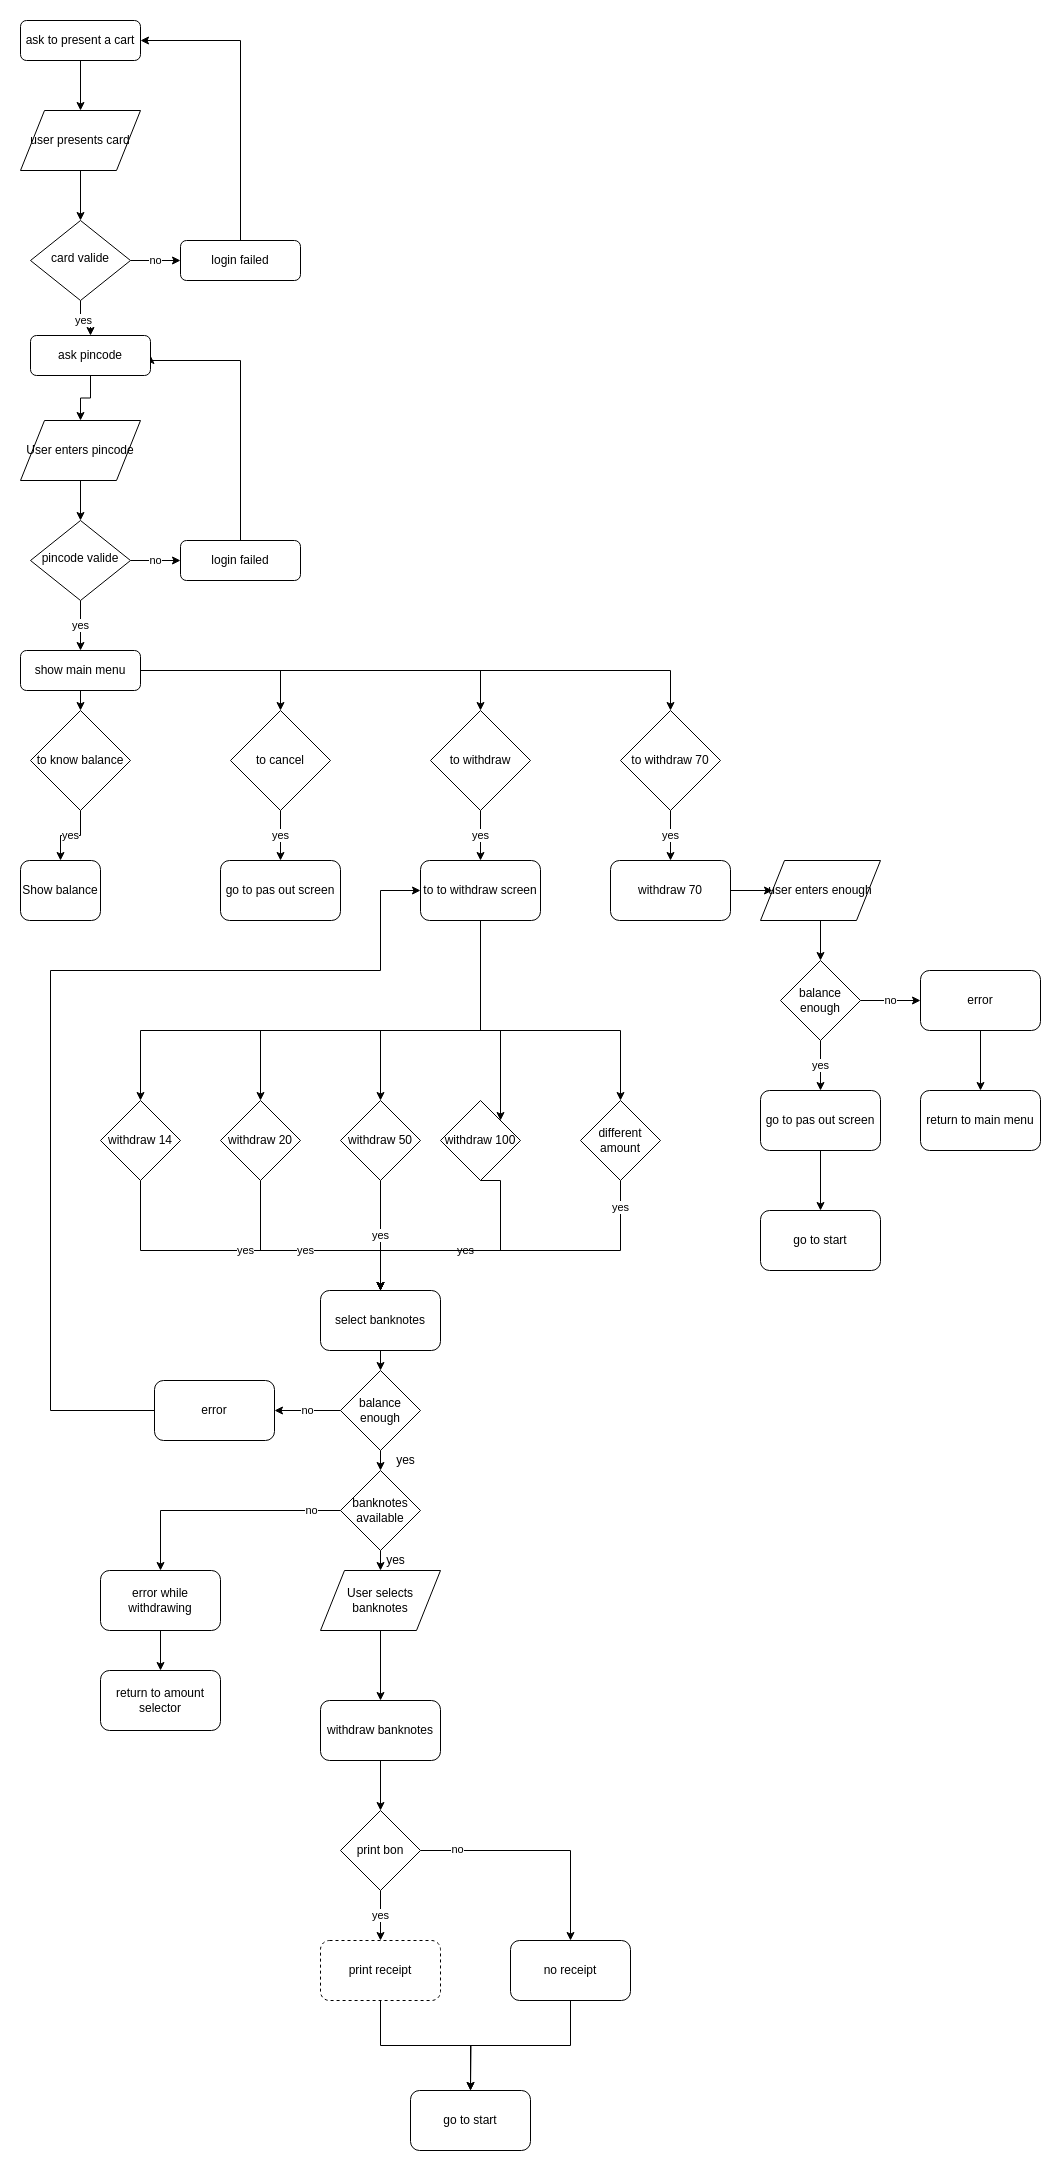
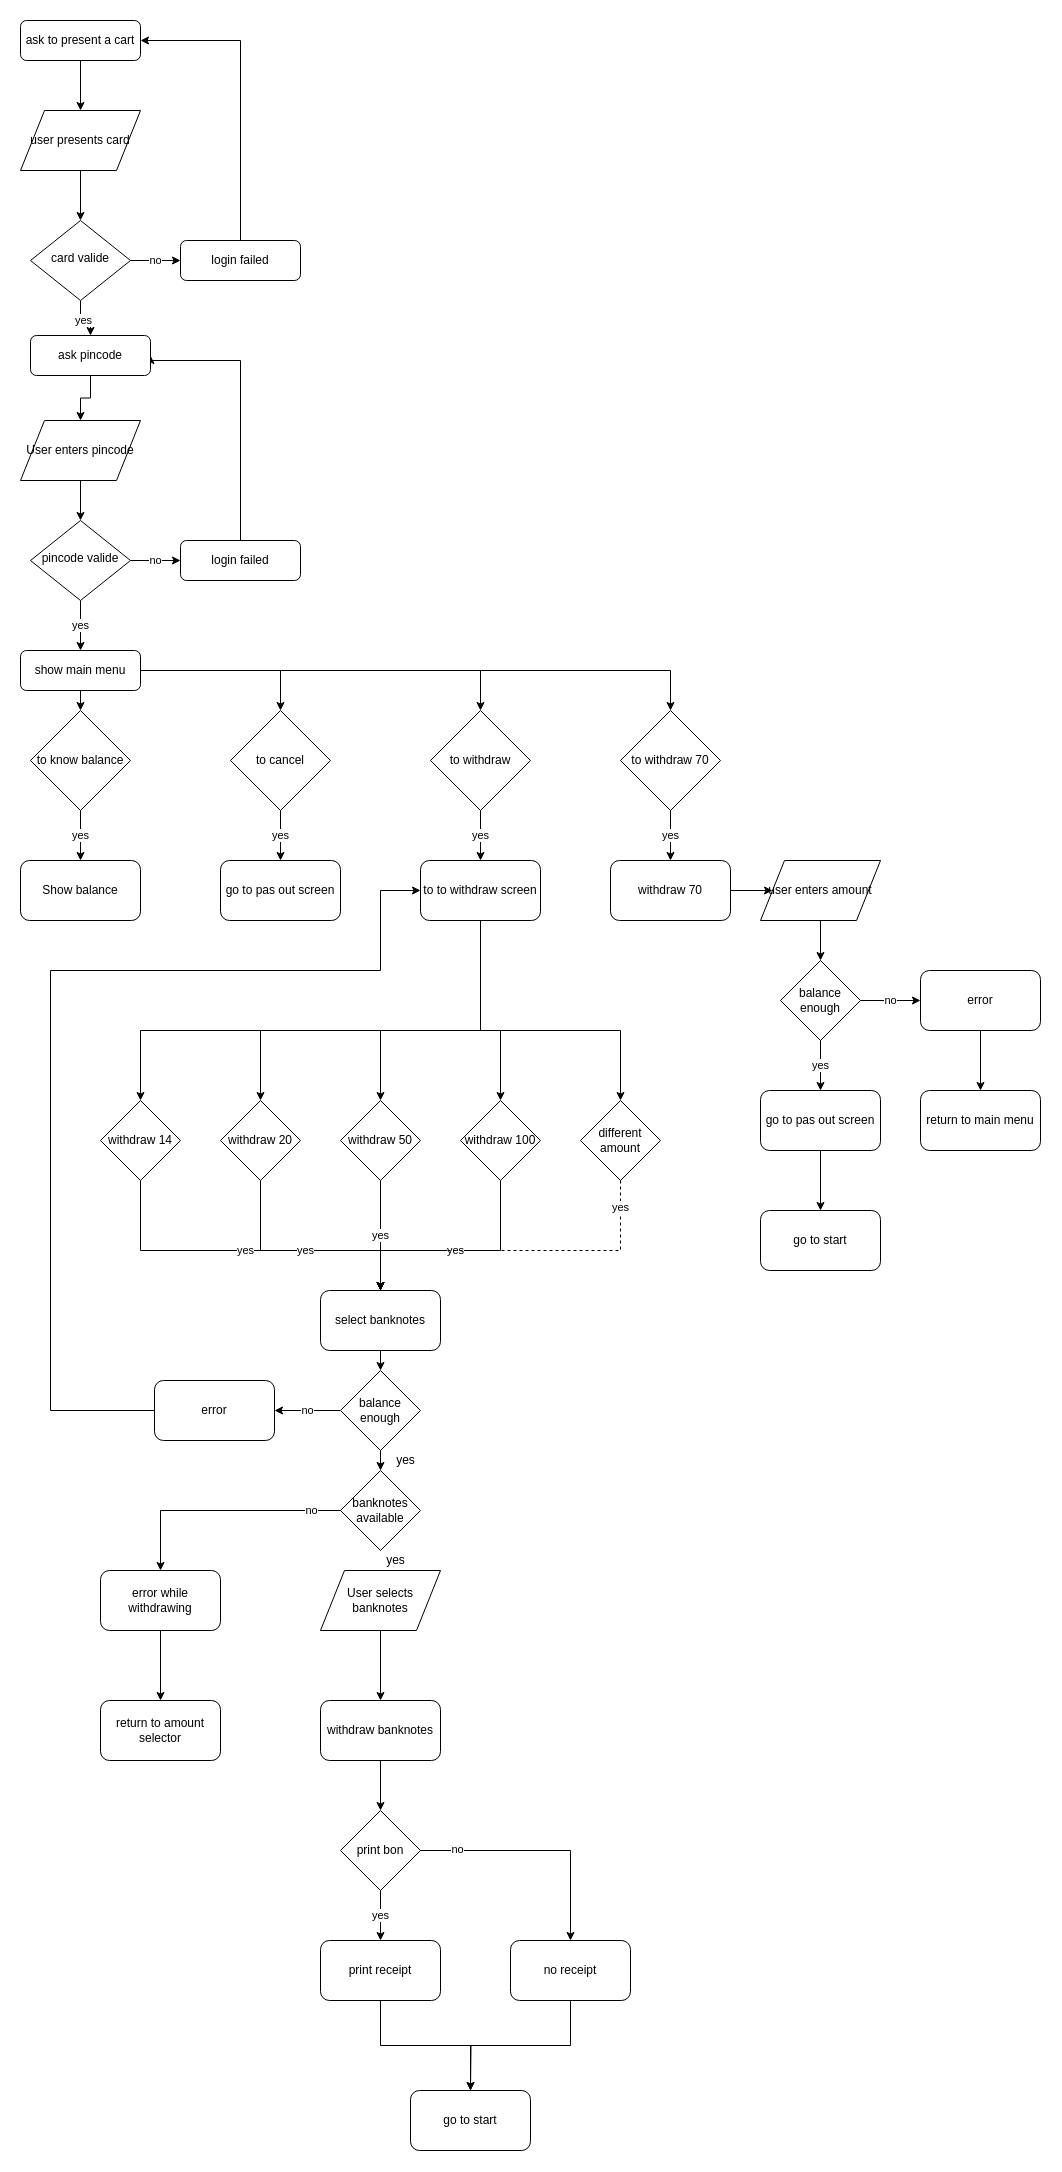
node "Show balance": size 80x60 -> 120x60
node "user enters enough": label "user enters enough" -> "user enters amount"
node "withdraw 100": moved (481, 1141) -> (501, 1141)
edge "different amount" -> "select banknotes": style solid -> dashed
edge "banknotes available" -> "User selects banknotes": removed
node "return to amount selector": moved (161, 1701) -> (161, 1731)
node "print receipt": style dashed -> solid
